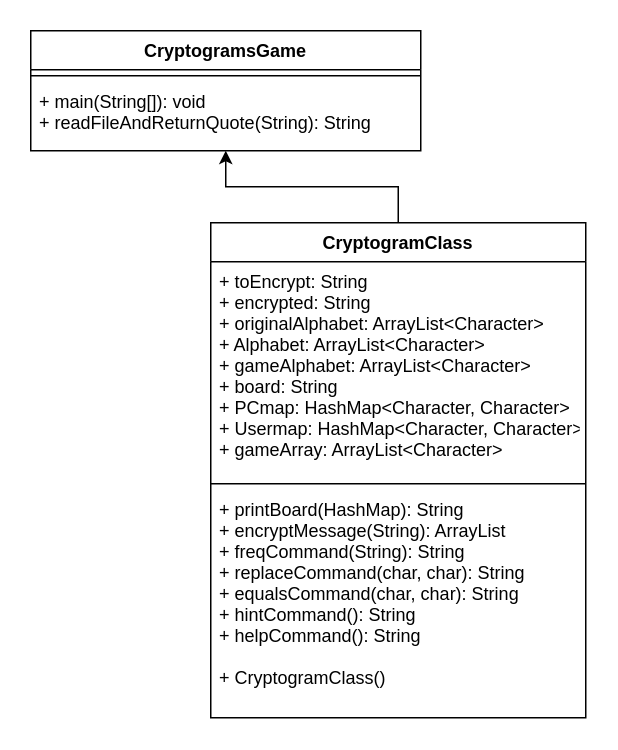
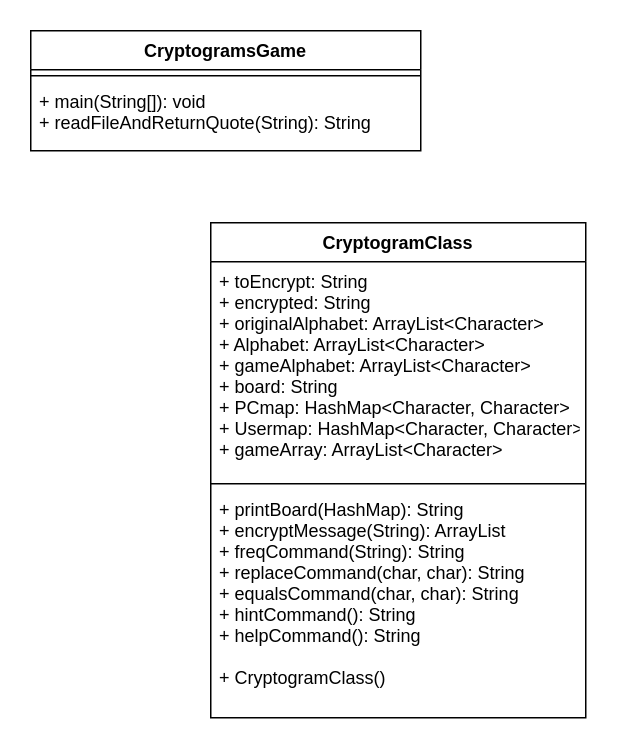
edge "CryptogramClass" -> "CryptogramsGame": removed
